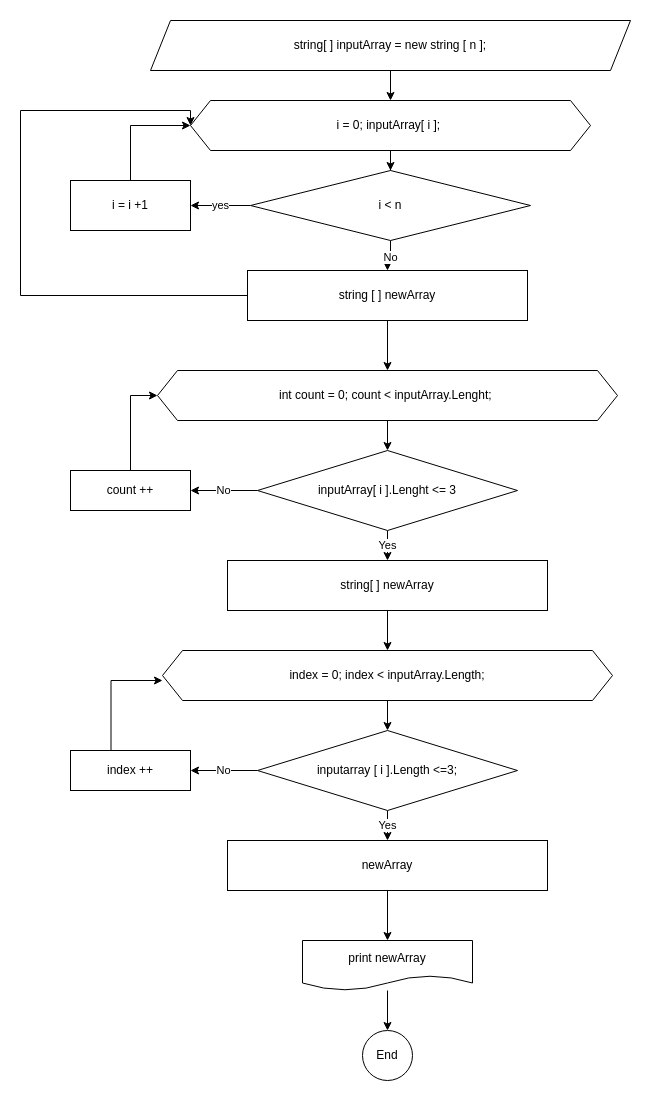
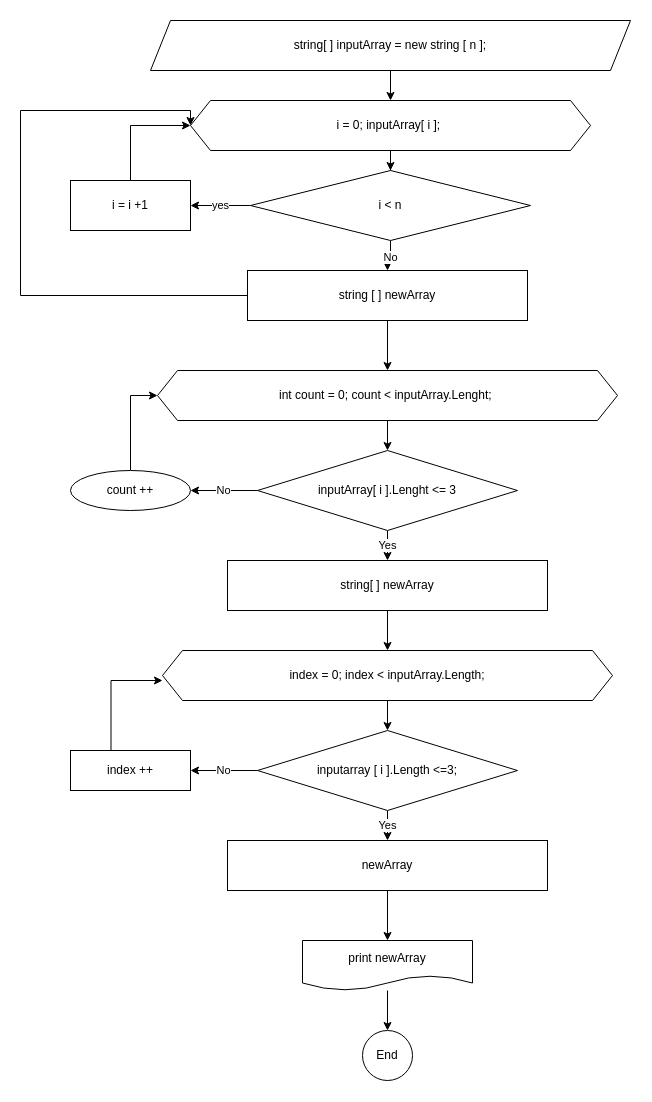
node "count ++": shape rectangle -> ellipse
